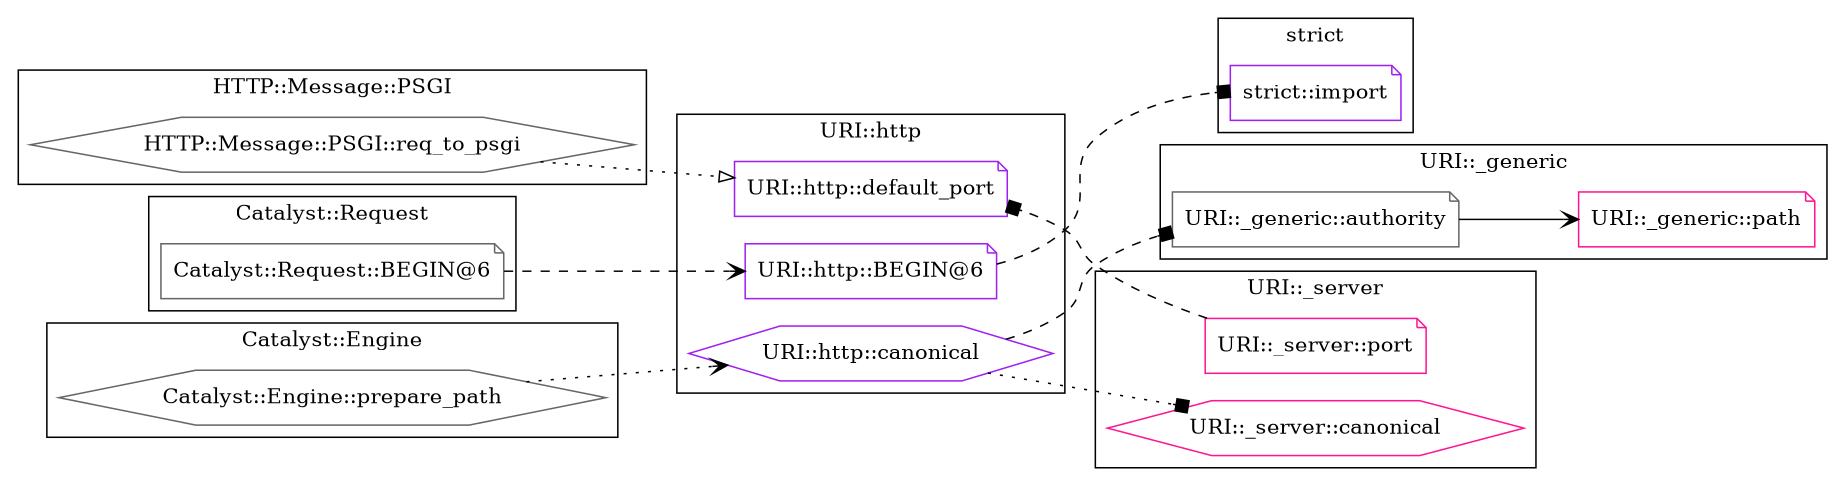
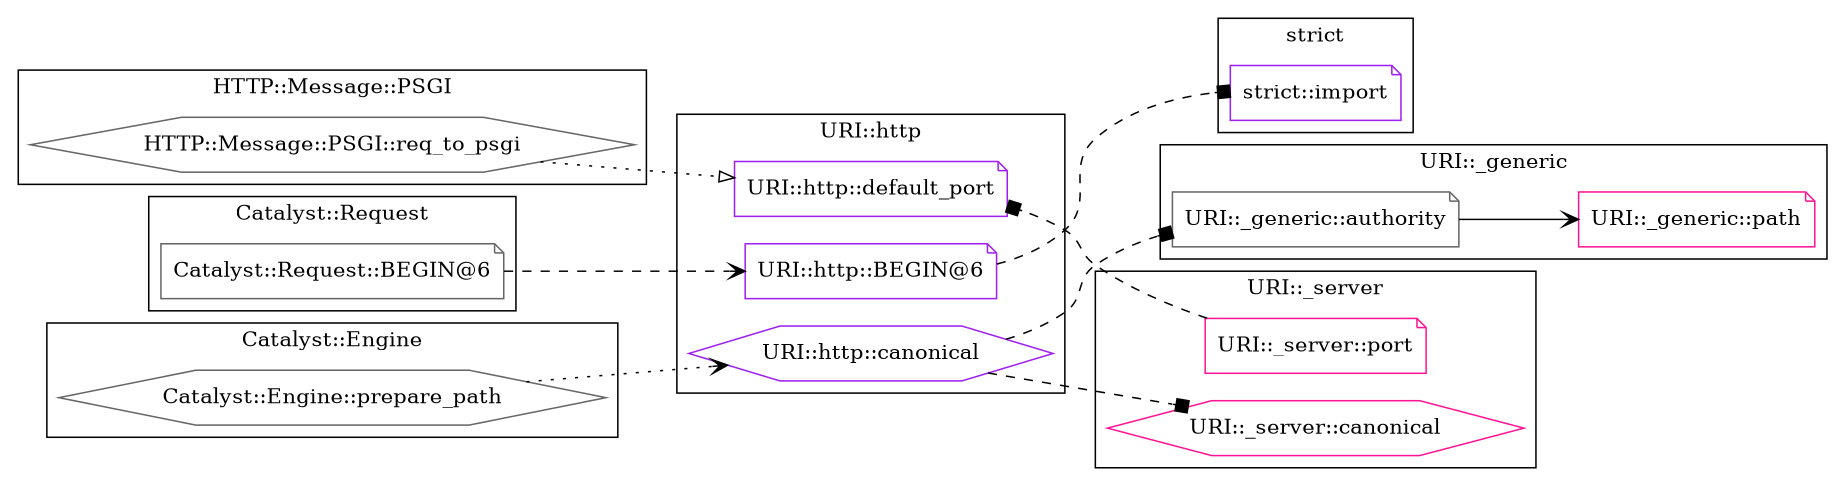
edge "URI::http::canonical" -> "URI::_server::canonical": style dotted -> dashed
